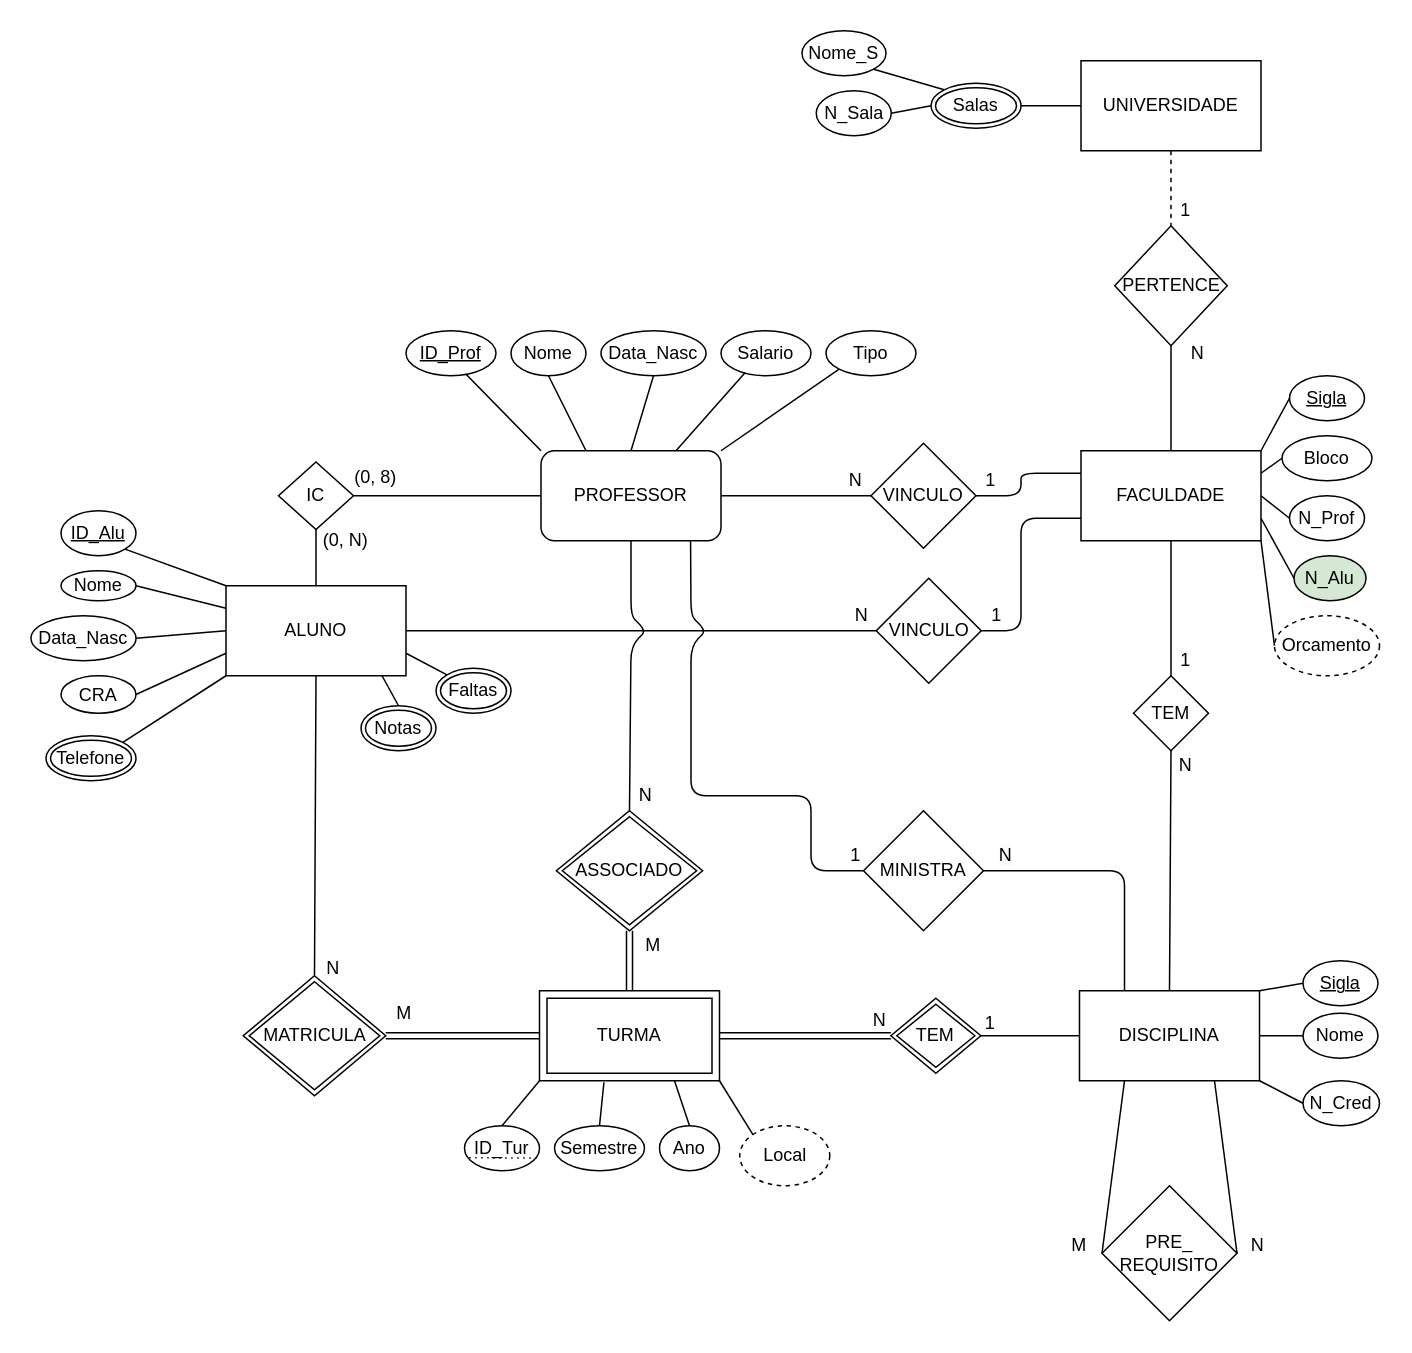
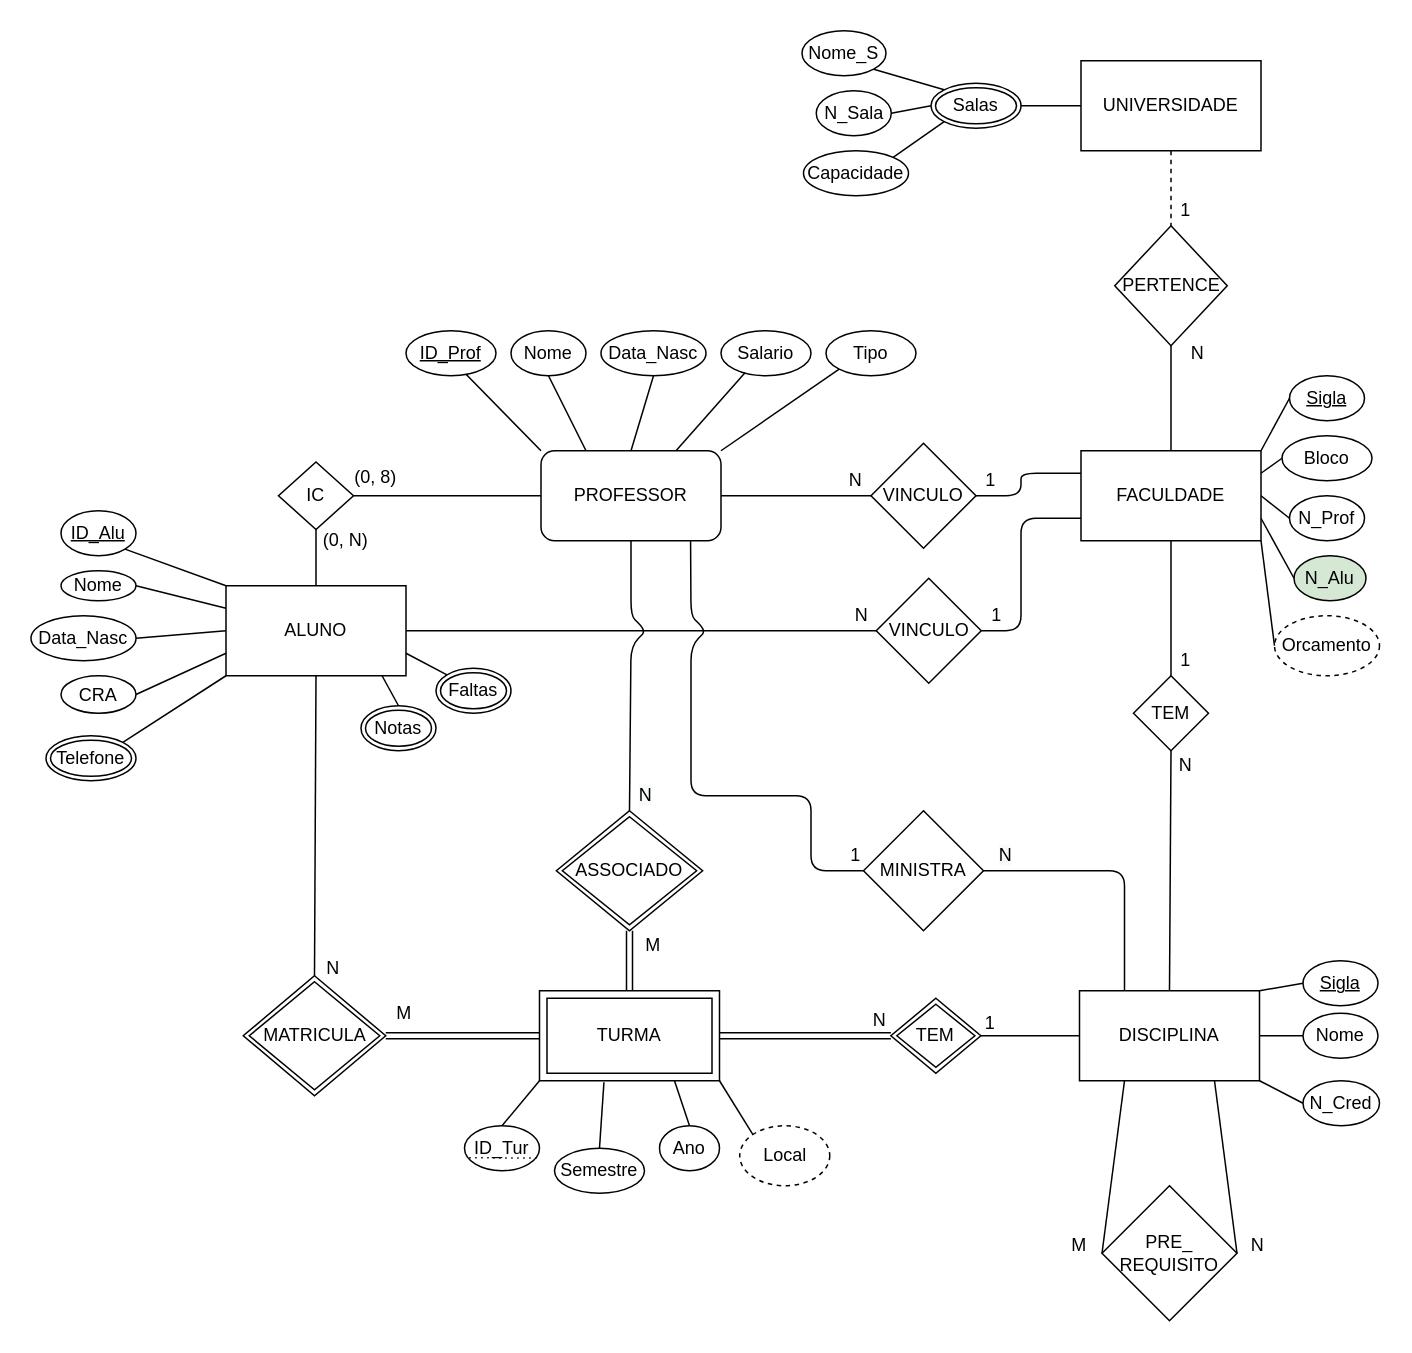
edge "Salas" -- "Capacidade": added
node "Capacidade": added
node "Semestre": moved (599, 1148) -> (599, 1171)
